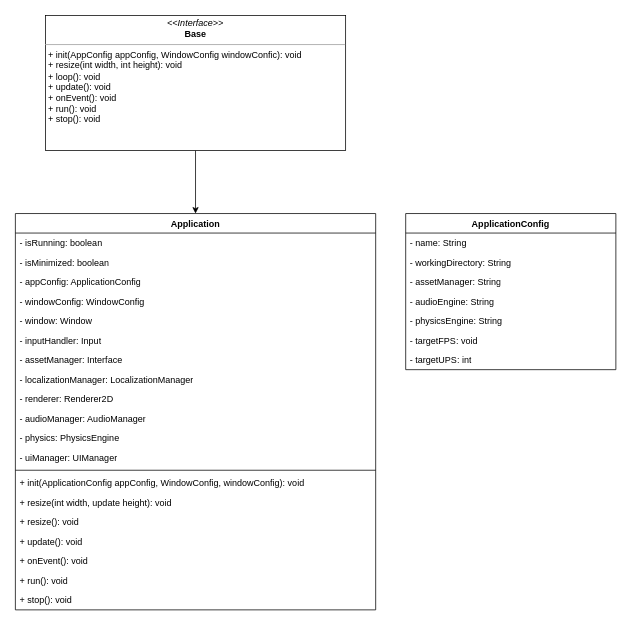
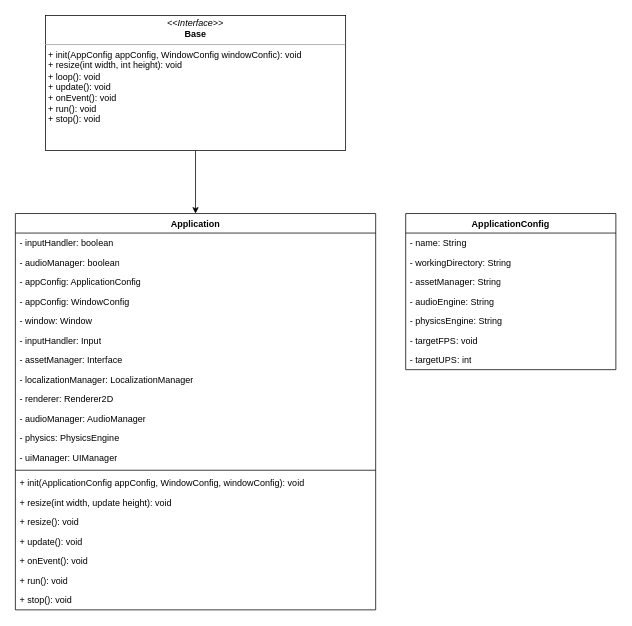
node "- isRunning: boolean": label "- isRunning: boolean" -> "- inputHandler: boolean"
node "- isMinimized: boolean": label "- isMinimized: boolean" -> "- audioManager: boolean"
node "- windowConfig: WindowConfig": label "- windowConfig: WindowConfig" -> "- appConfig: WindowConfig"
